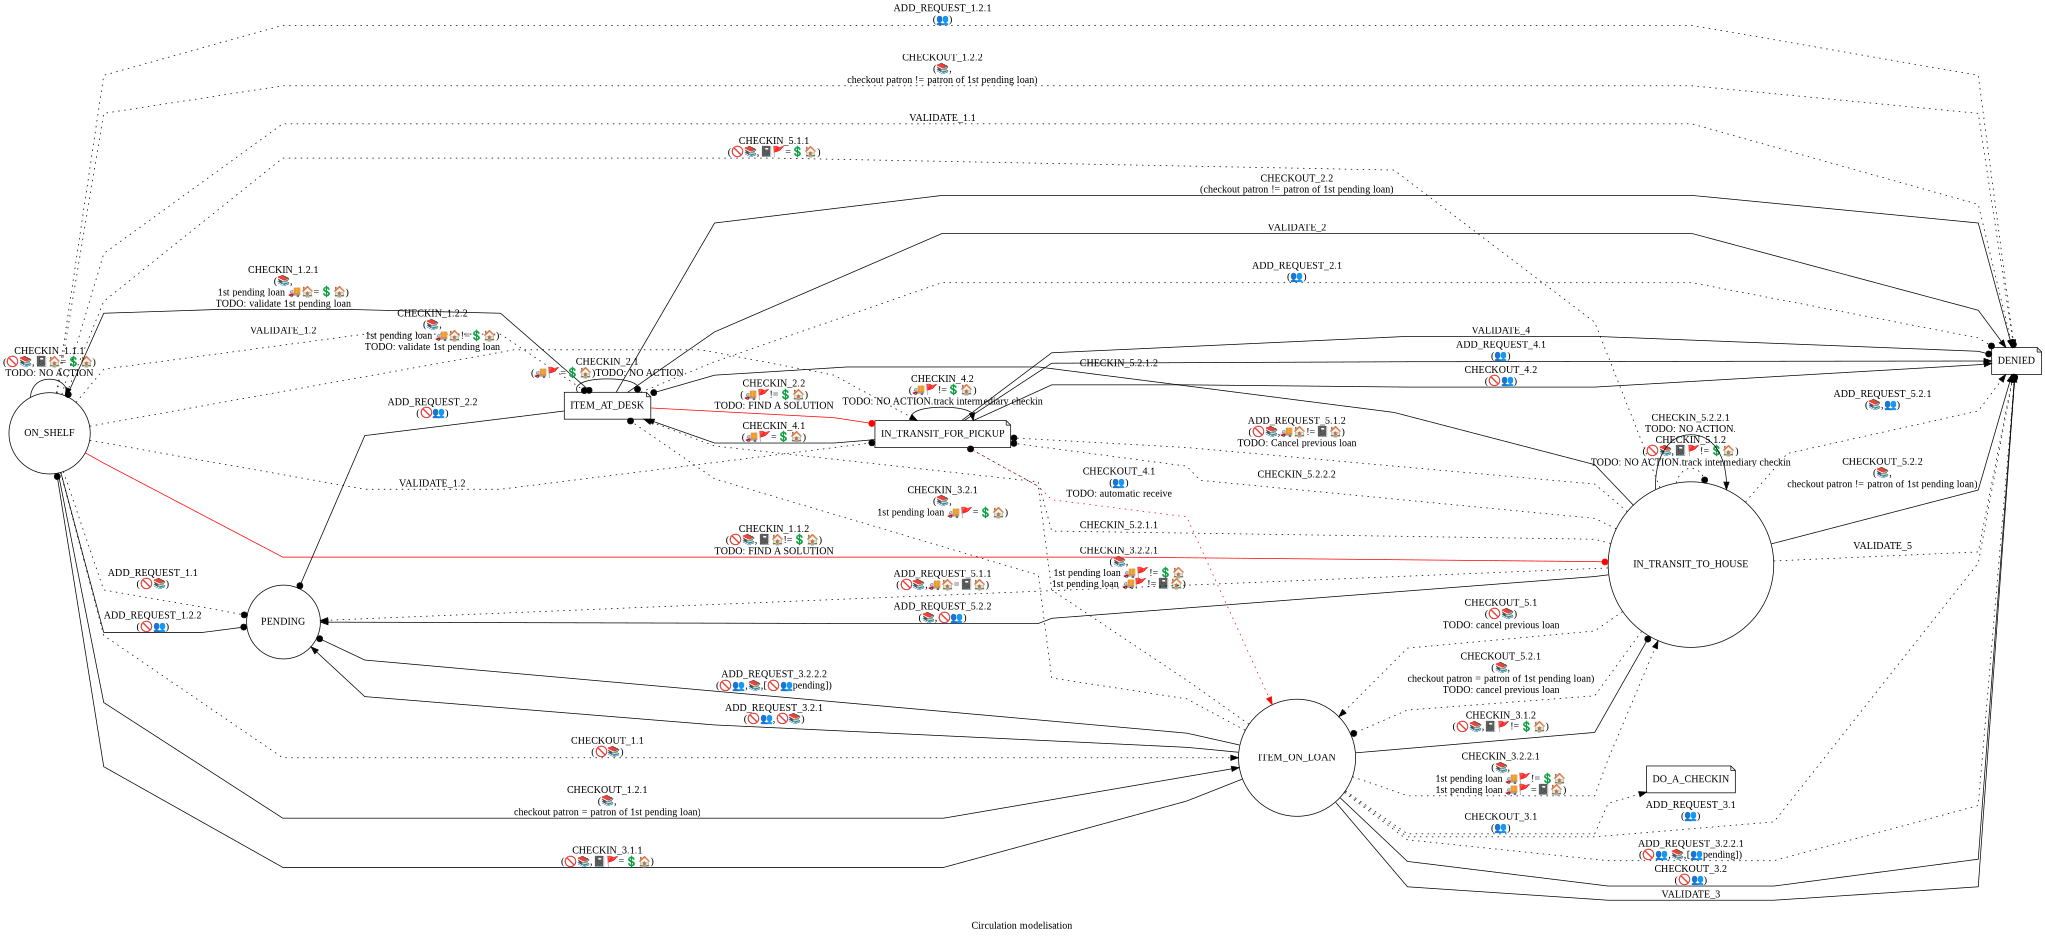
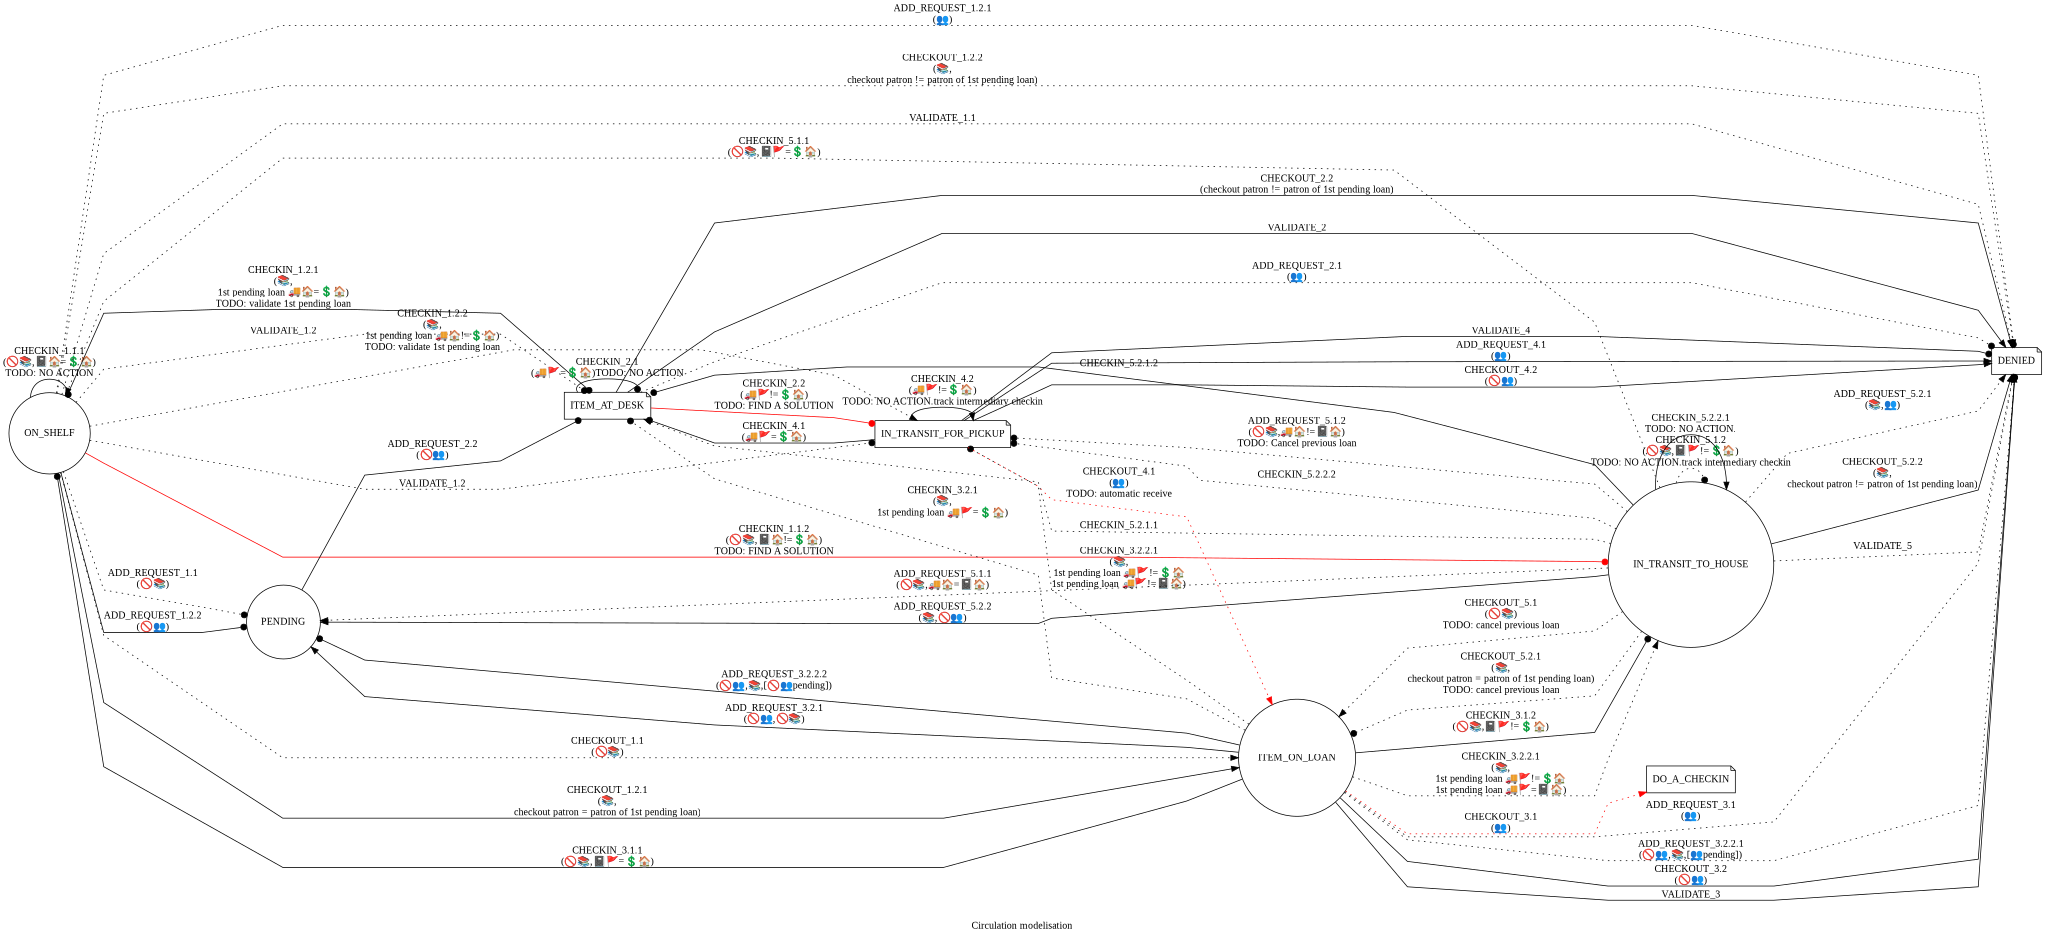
edge "ITEM_AT_DESK" -> "PENDING": reversed
edge "IN_TRANSIT_FOR_PICKUP" -> "ITEM_AT_DESK": arrowhead normal -> dot
edge "ITEM_ON_LOAN" -> "DO_A_CHECKIN": color black -> red
